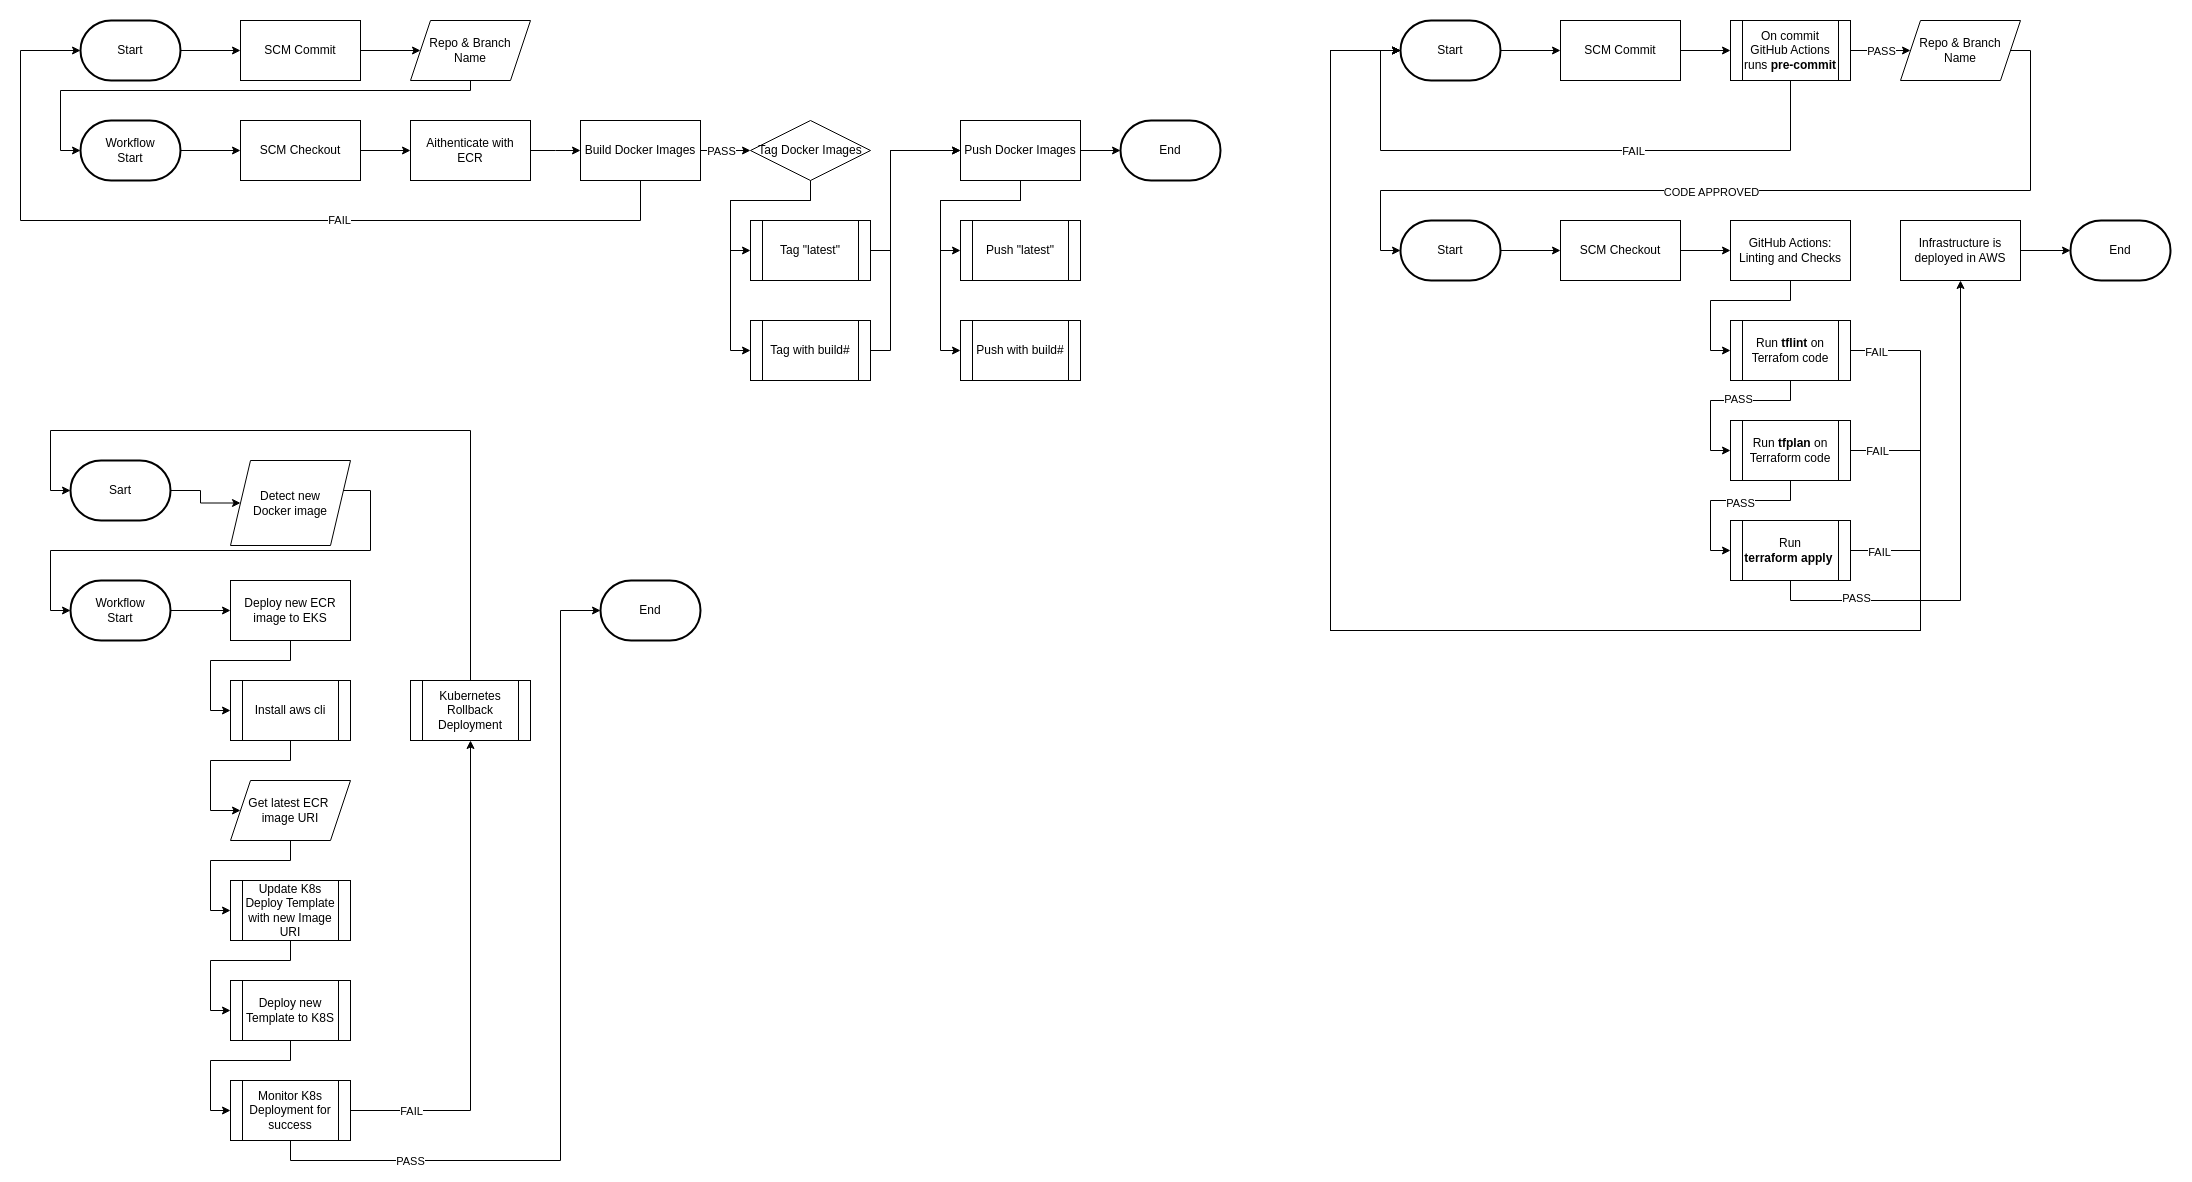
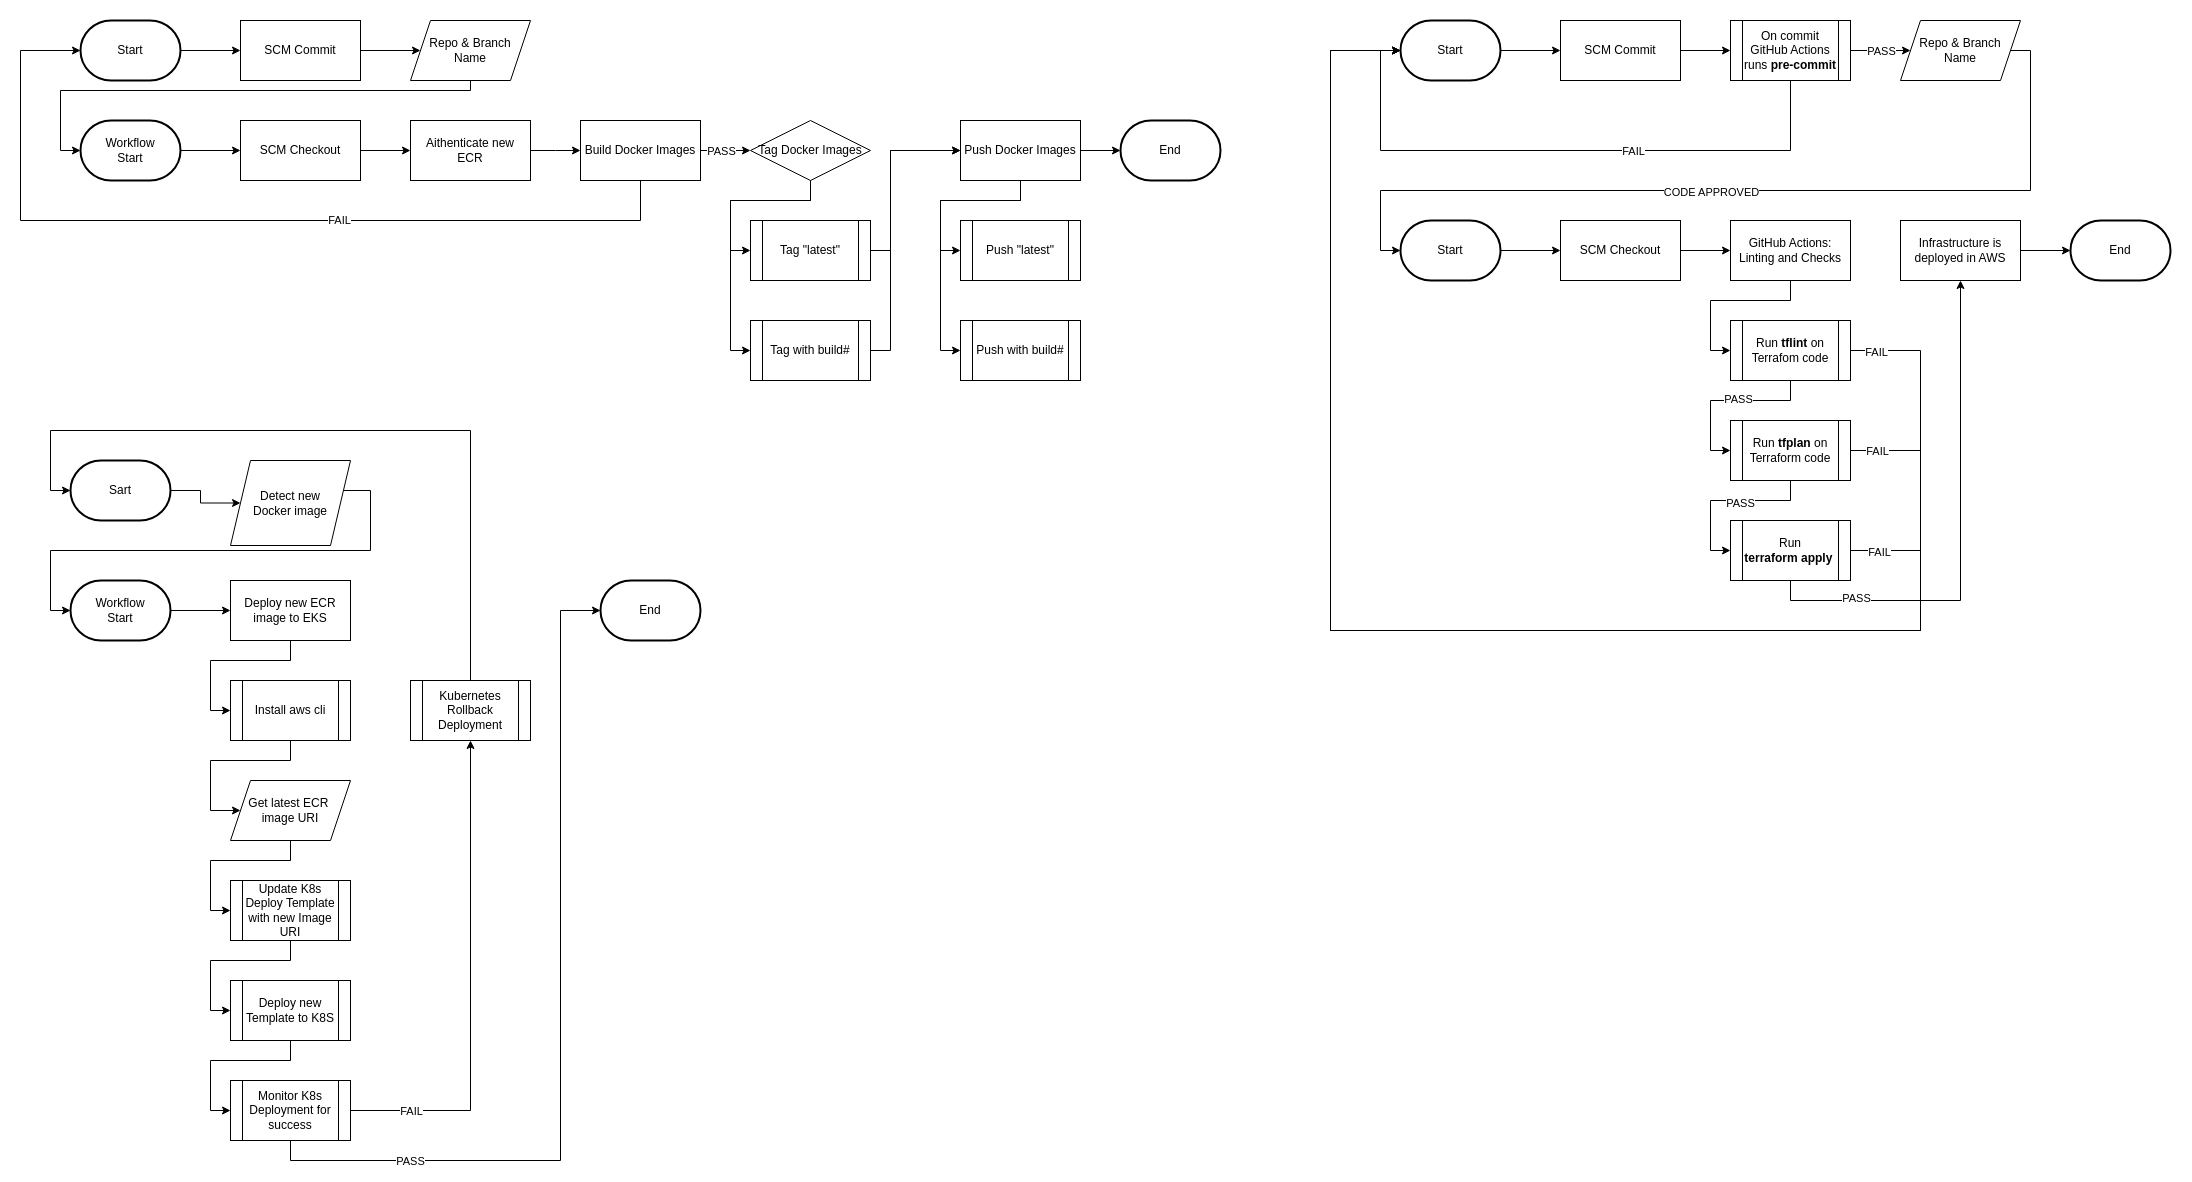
node "Aithenticate with ECR": label "Aithenticate with ECR" -> "Aithenticate new ECR"
